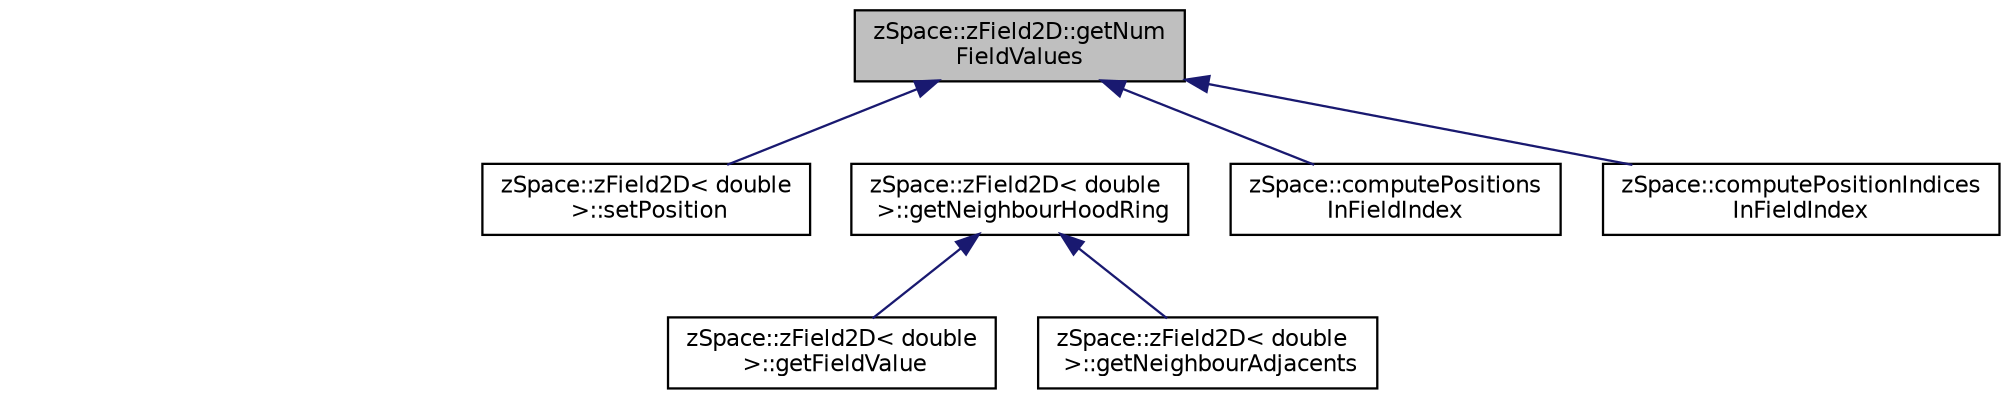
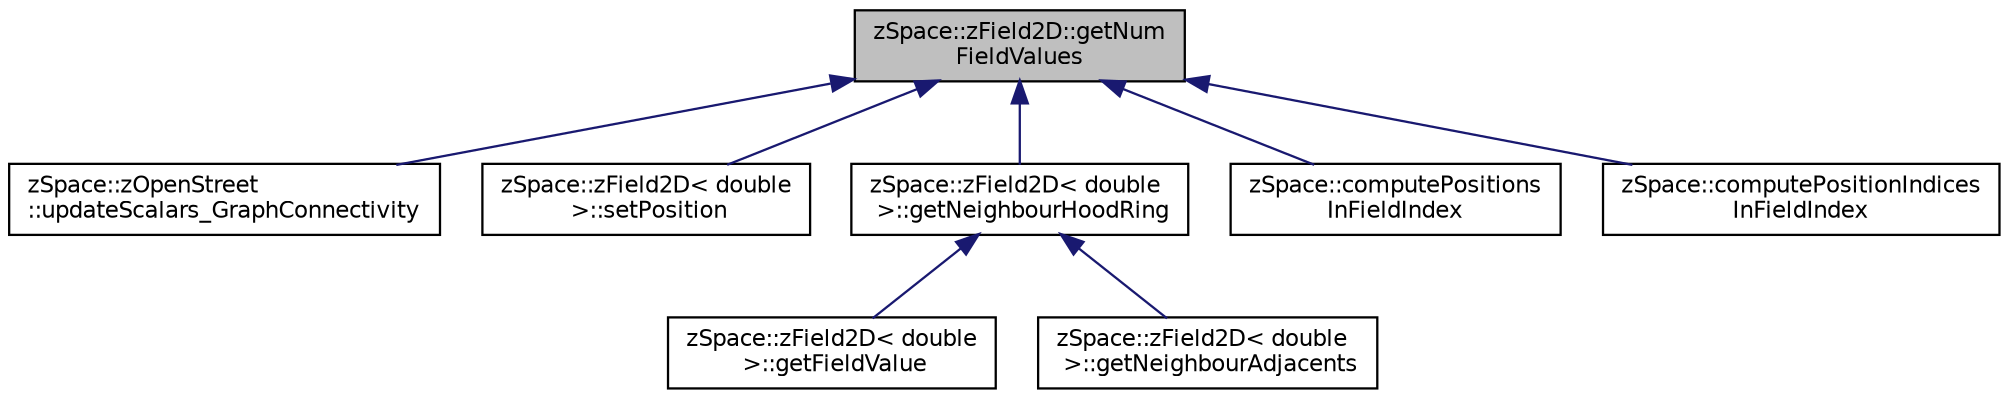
edge "zSpace::zField2D< double >::getNeighbourHoodRing" -> "zSpace::zField2D::getNum FieldValues": added
node "zSpace::zOpenStreet ::updateScalars_GraphConnectivity": added
